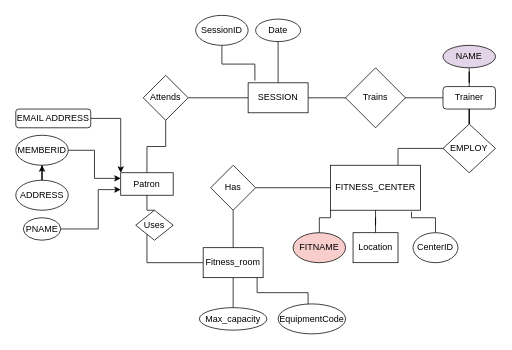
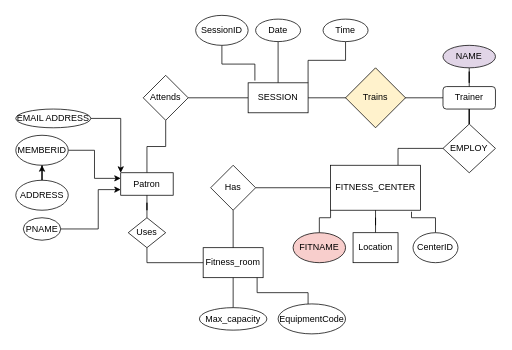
node "Time": added
edge "Time" -- "SESSION": added
node "Trains": fillcolor #ffffff -> #fff2cc
node "EMAIL ADDRESS": shape rounded rectangle -> ellipse
node "Uses": moved (154, 225) -> (147, 233)
